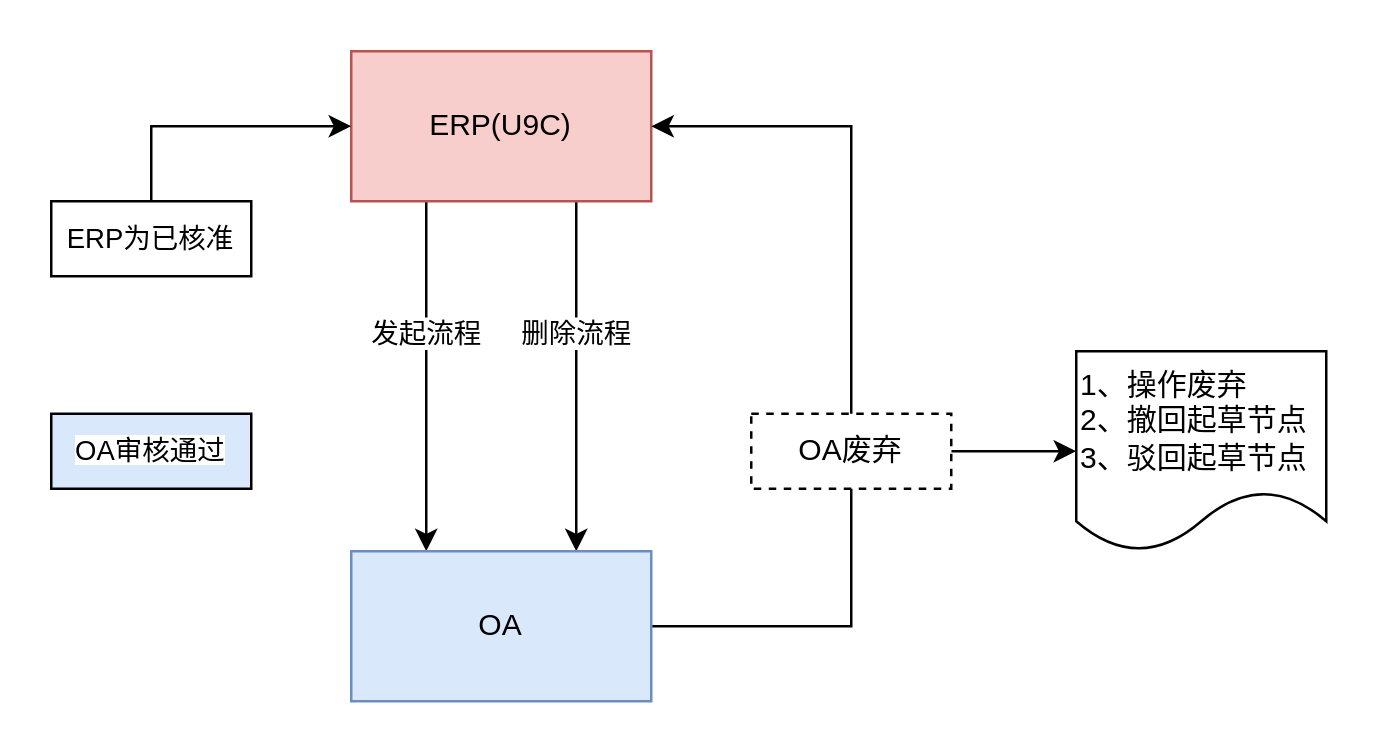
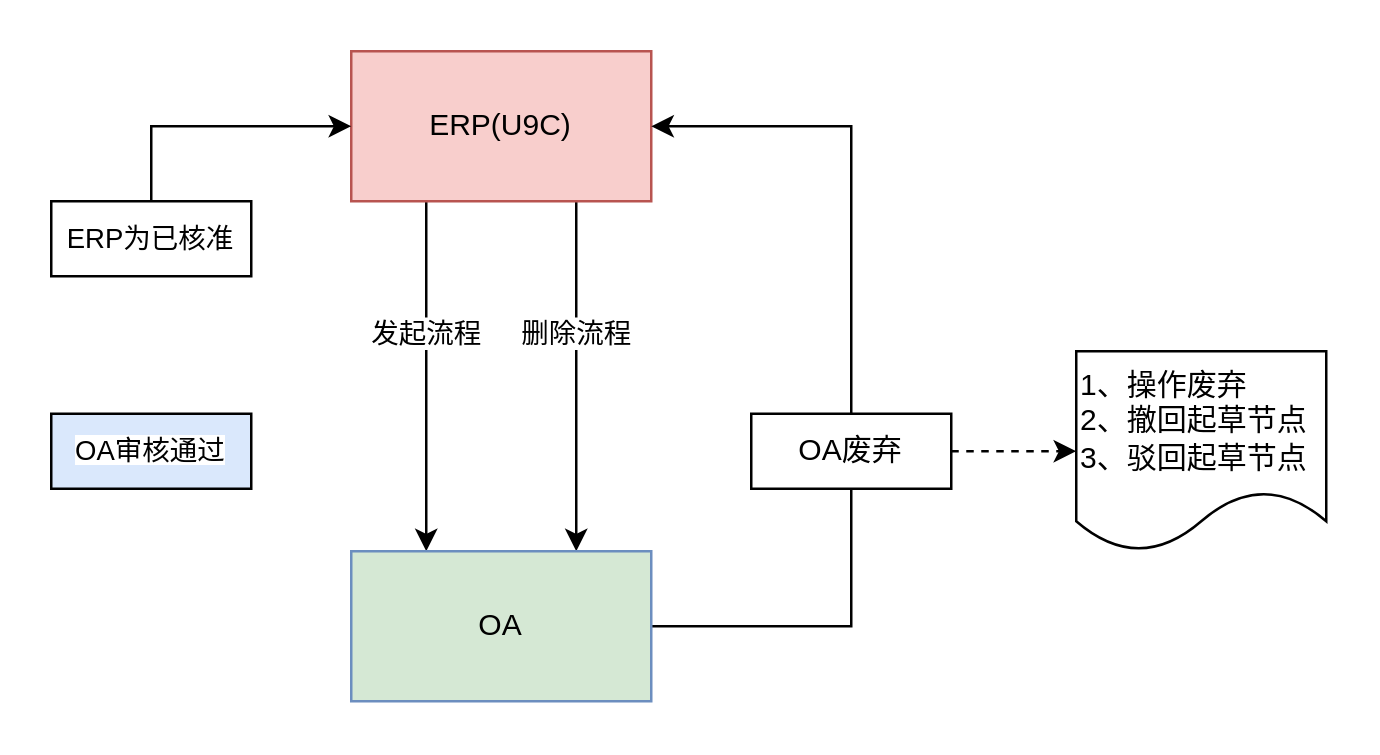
node "OA废弃": style dashed -> solid
edge "OA废弃" -> "1、操作废弃 2、撤回起草节点 3、驳回起草节点": style solid -> dashed
node "OA": fillcolor #dae8fc -> #d5e8d4
